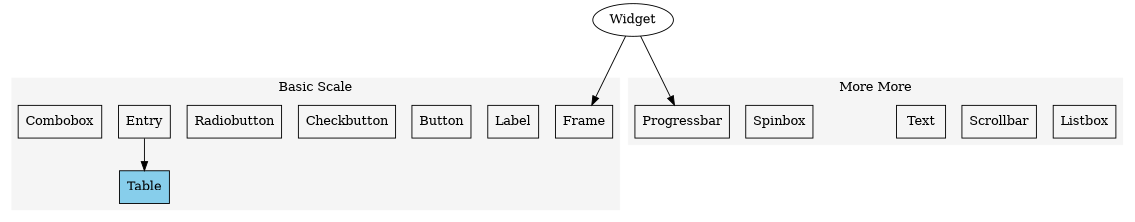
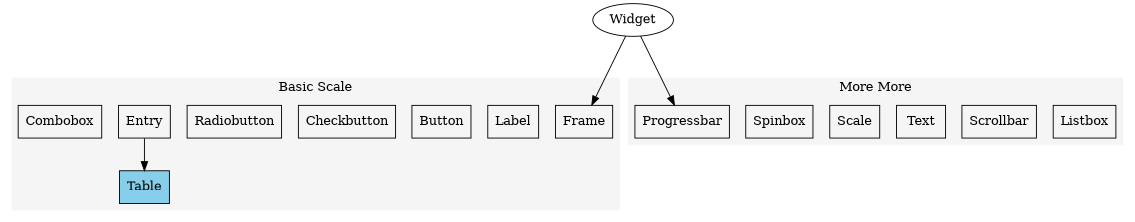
node "Scale": added
